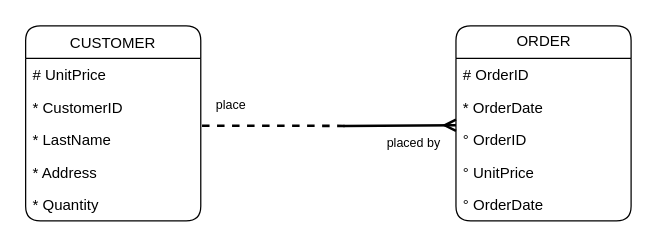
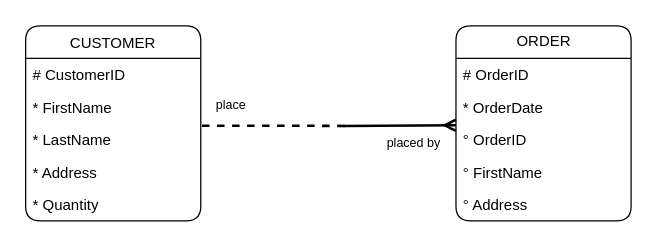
node "# UnitPrice": label "# UnitPrice" -> "# CustomerID"
node "* CustomerID": label "* CustomerID" -> "* FirstName"
node "° UnitPrice": label "° UnitPrice" -> "° FirstName"
node "° OrderDate": label "° OrderDate" -> "° Address"
